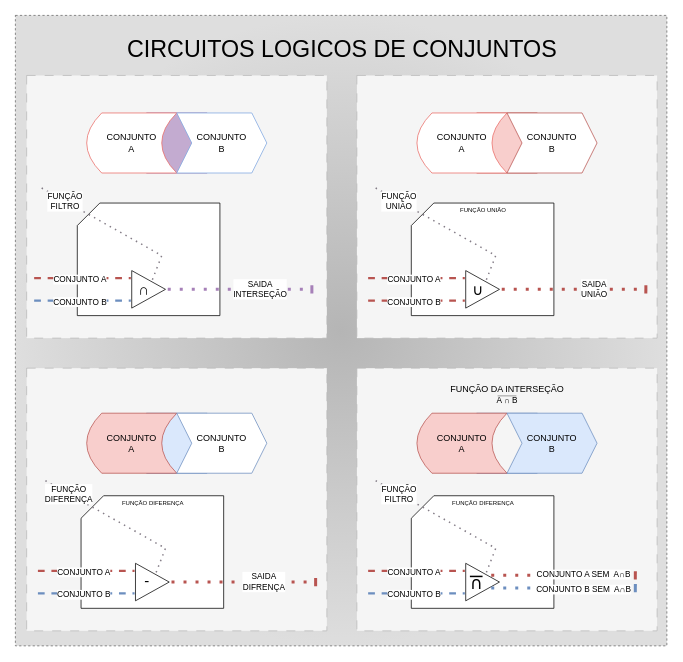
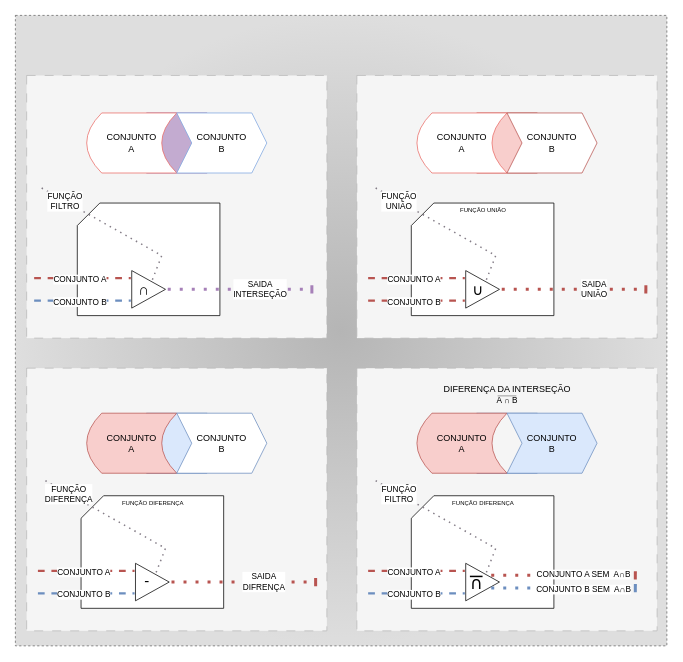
node "CIRCUITOS LOGICOS DE CONJUNTOS": removed
node "FUNÇÃO DA INTERSEÇÃO A ∩ B": label "FUNÇÃO DA INTERSEÇÃO A ∩ B" -> "DIFERENÇA DA INTERSEÇÃO A ∩ B"
